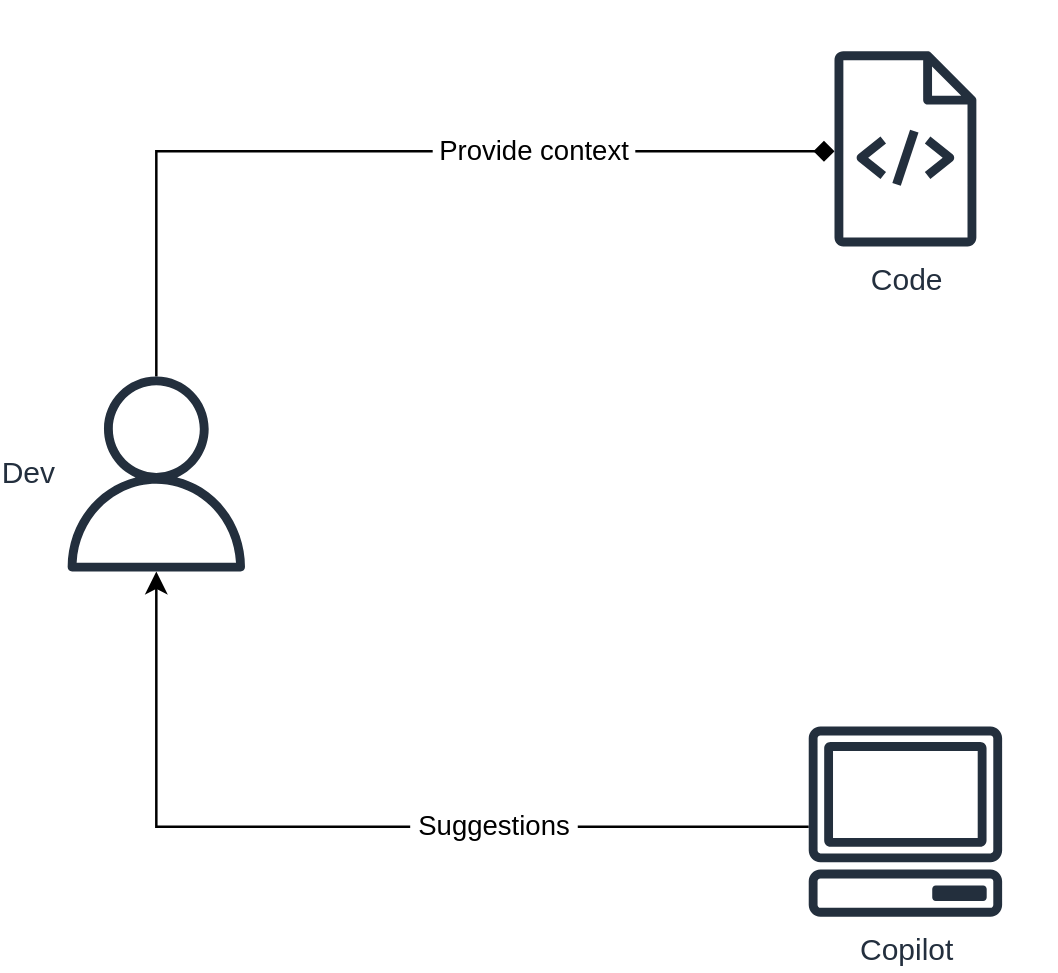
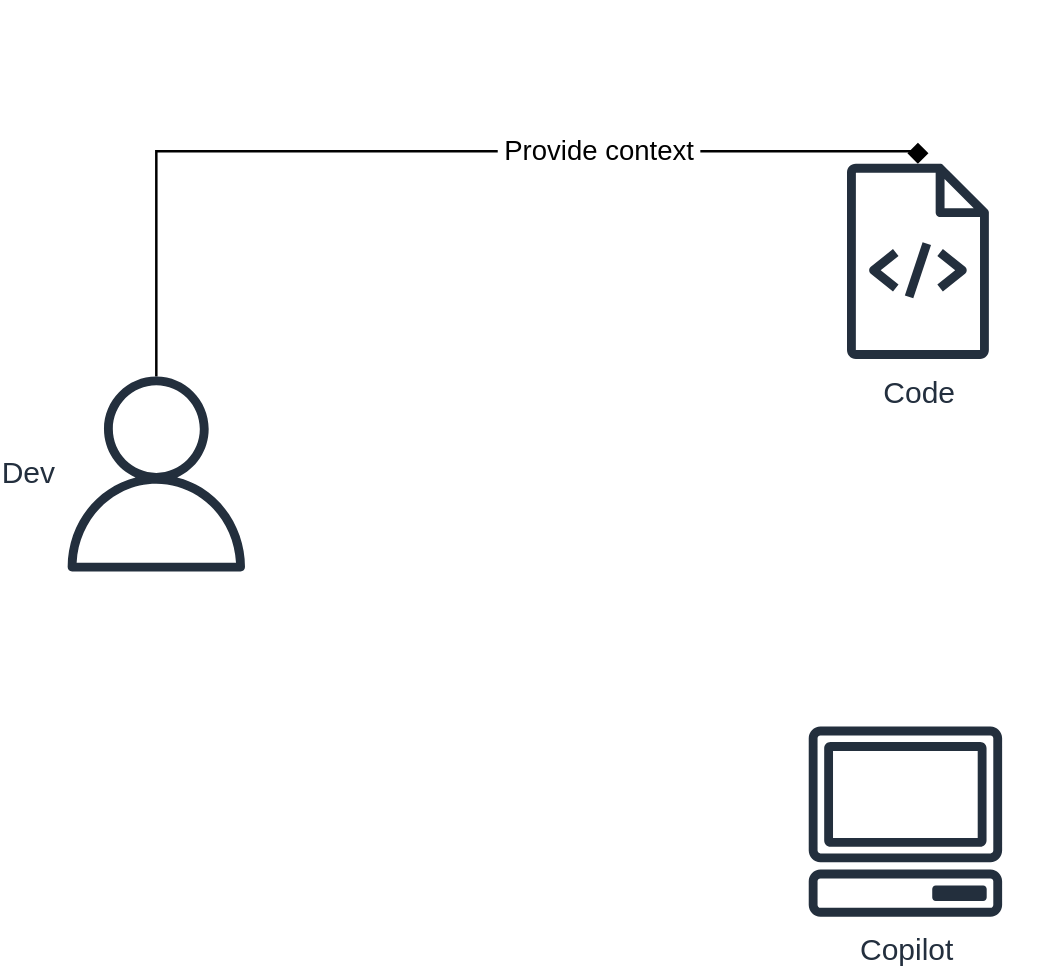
node "Code": moved (905, 149) -> (918, 261)
edge "Copilot" -> "Dev": removed, label "Suggestions"
